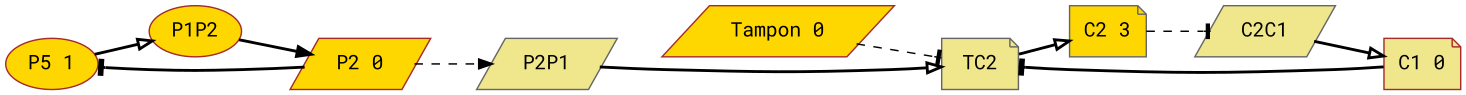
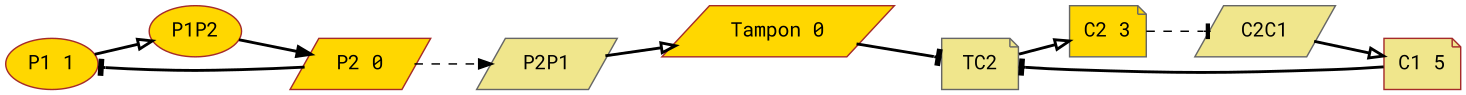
edge "Tampon 0" -> "TC2": style dashed -> bold
node "P5 1": label "P5 1" -> "P1 1"
node "C1 0": label "C1 0" -> "C1 5"
edge "P2P1" -> "TC2": now "P2P1" -> "Tampon 0"
